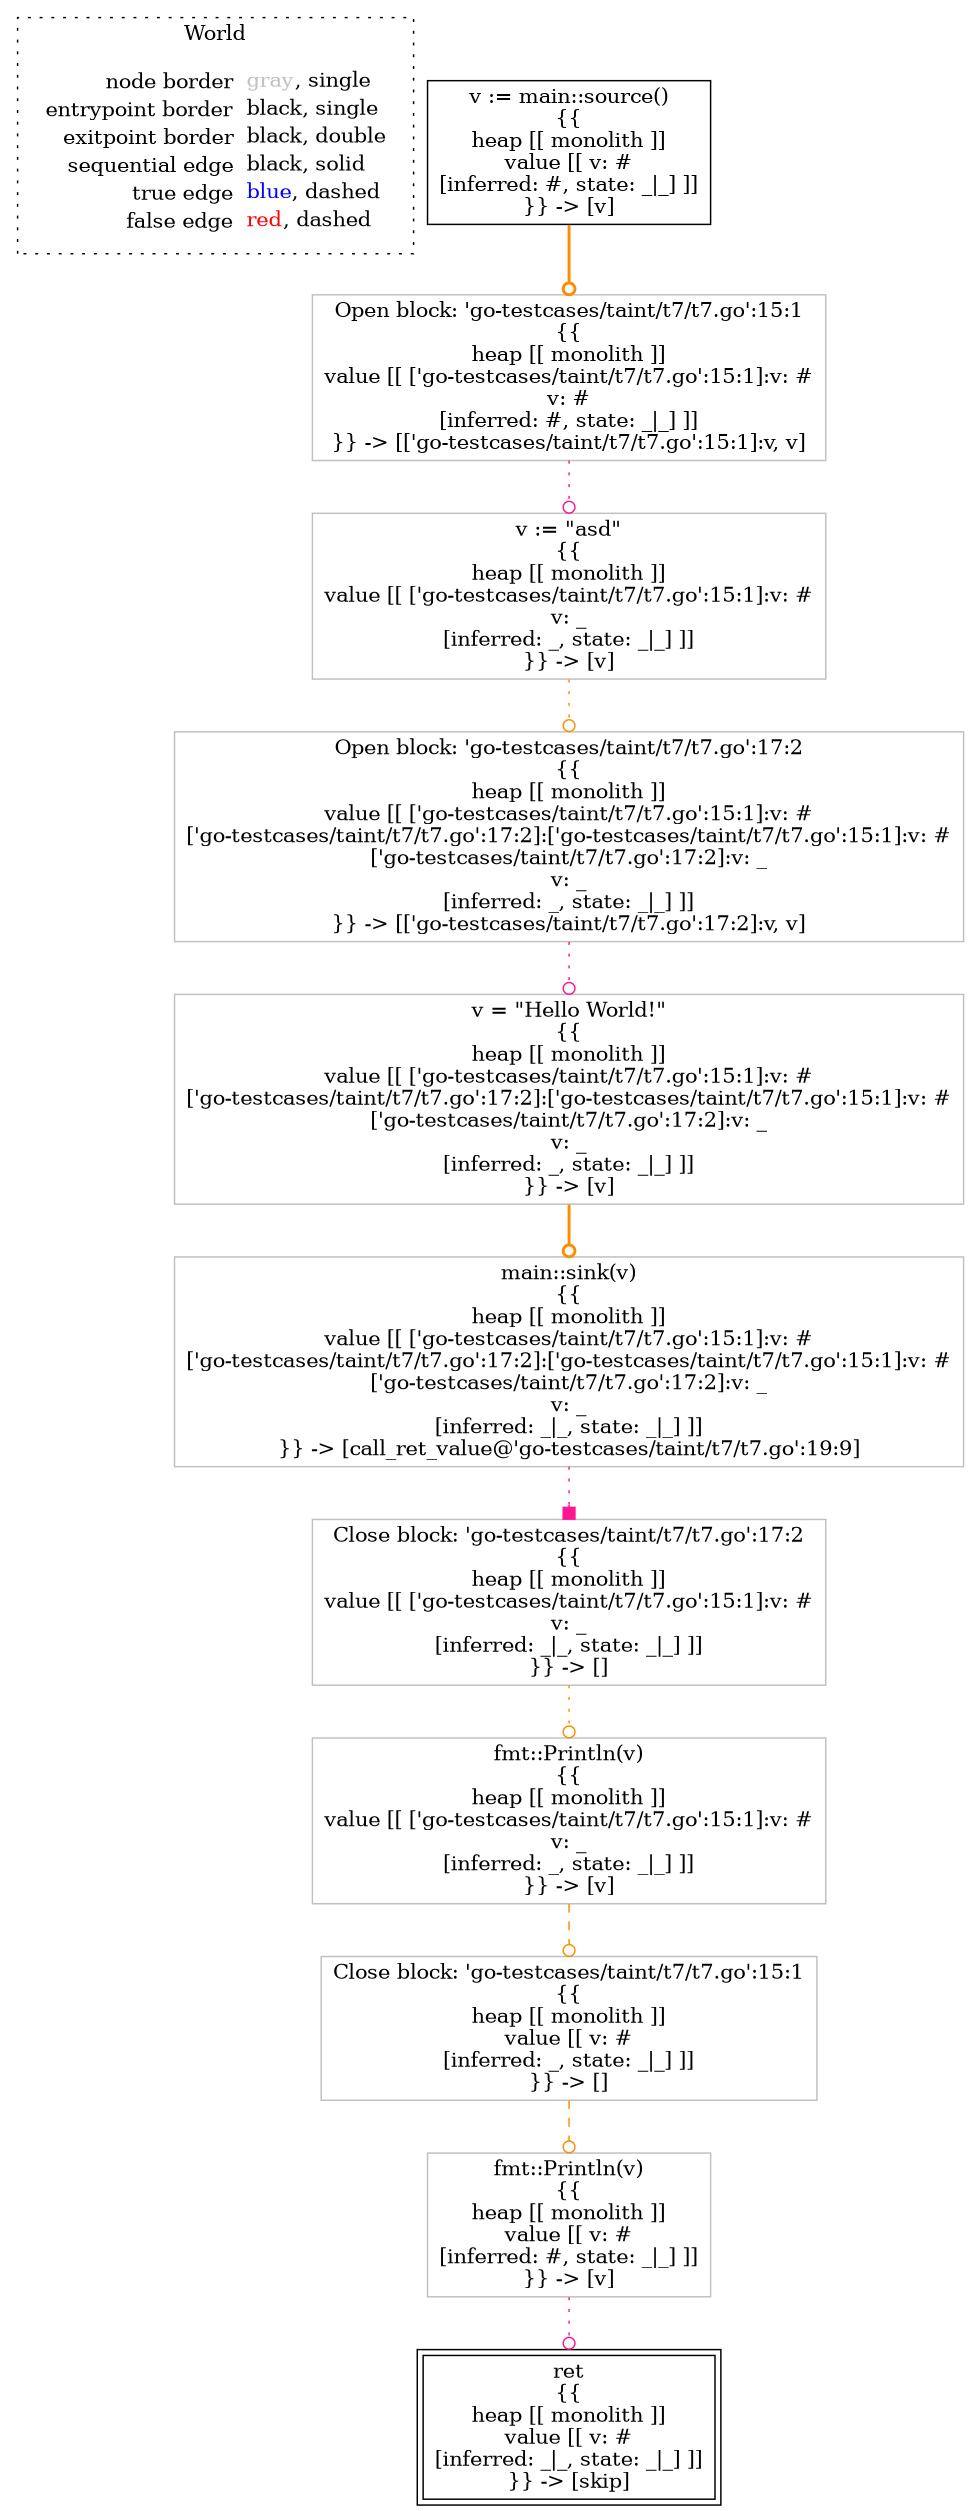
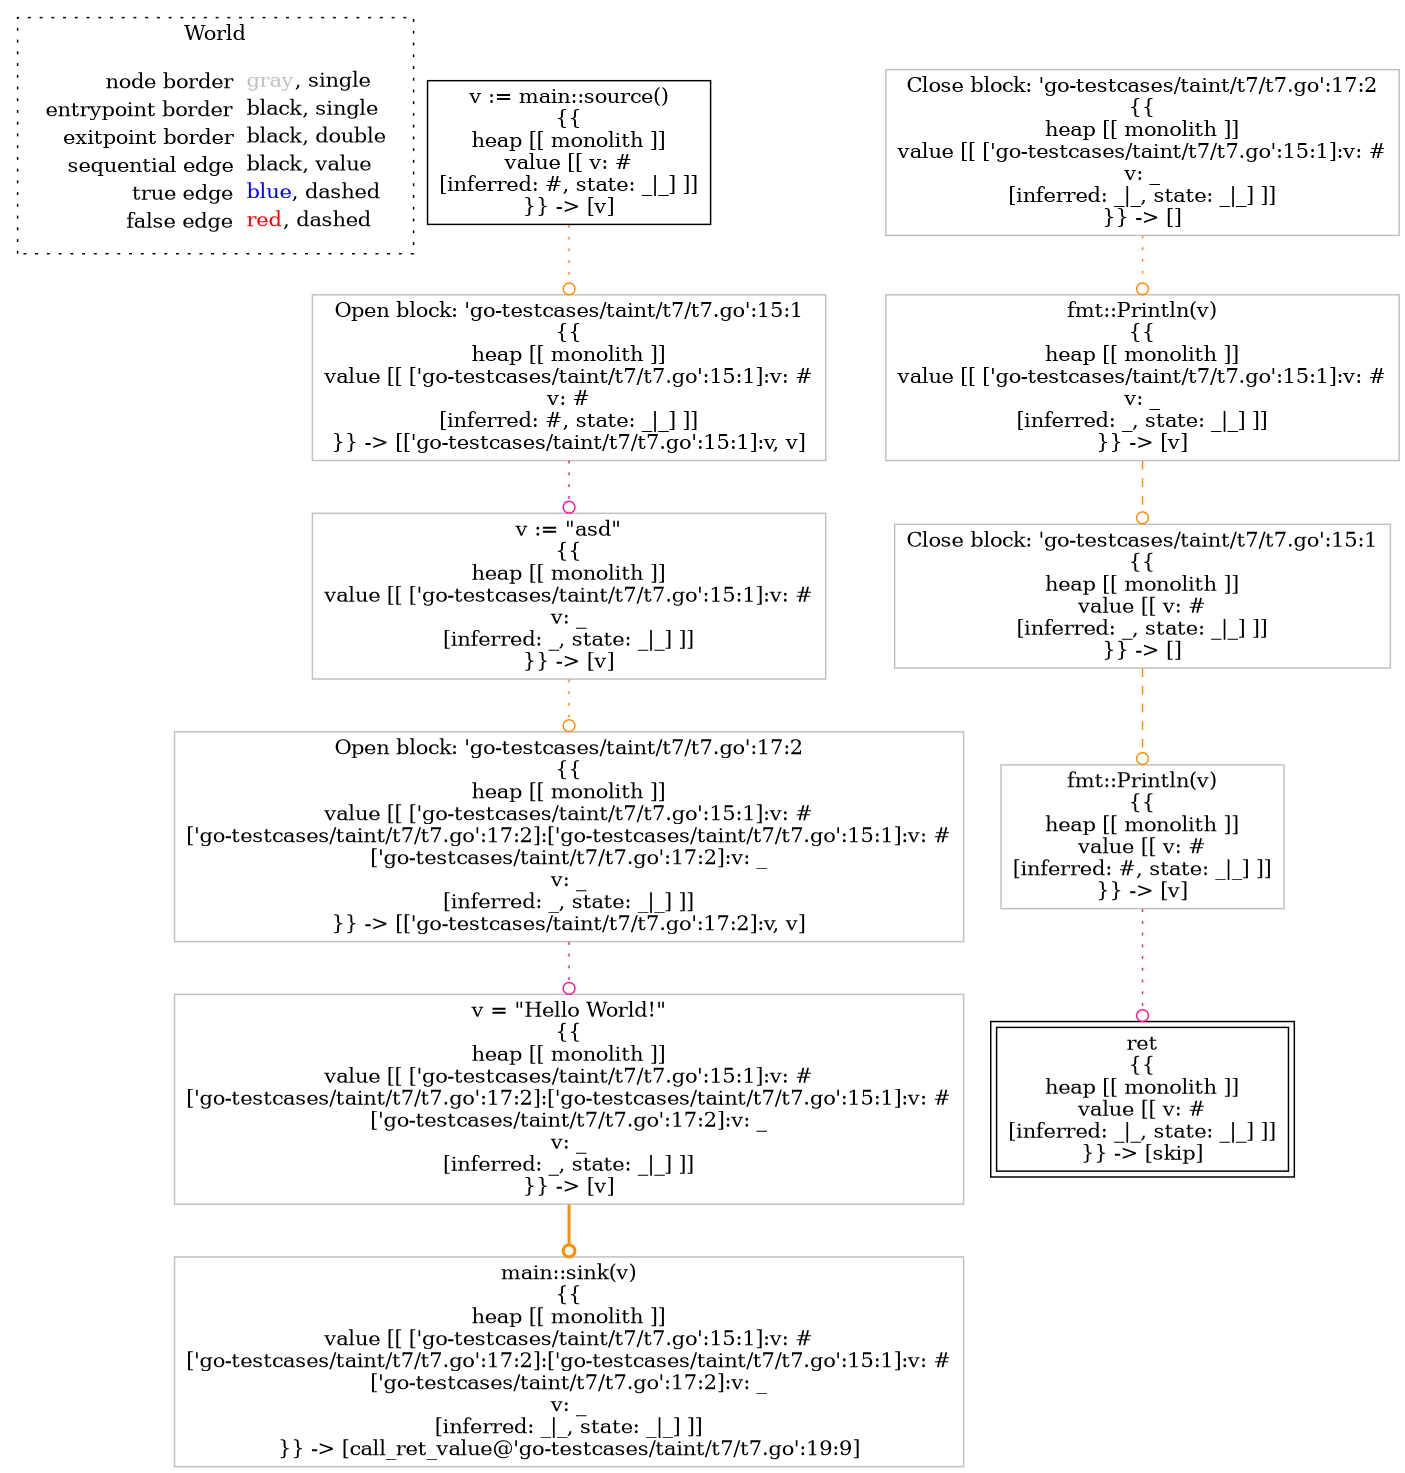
node "node border": text ", solid" -> ", value"
edge "v := main::source()" -> "Open block: 'go-testcases/taint/t7/t7.go':15:1": style bold -> dotted
edge "main::sink(v)" -> "Close block: 'go-testcases/taint/t7/t7.go':17:2": removed
